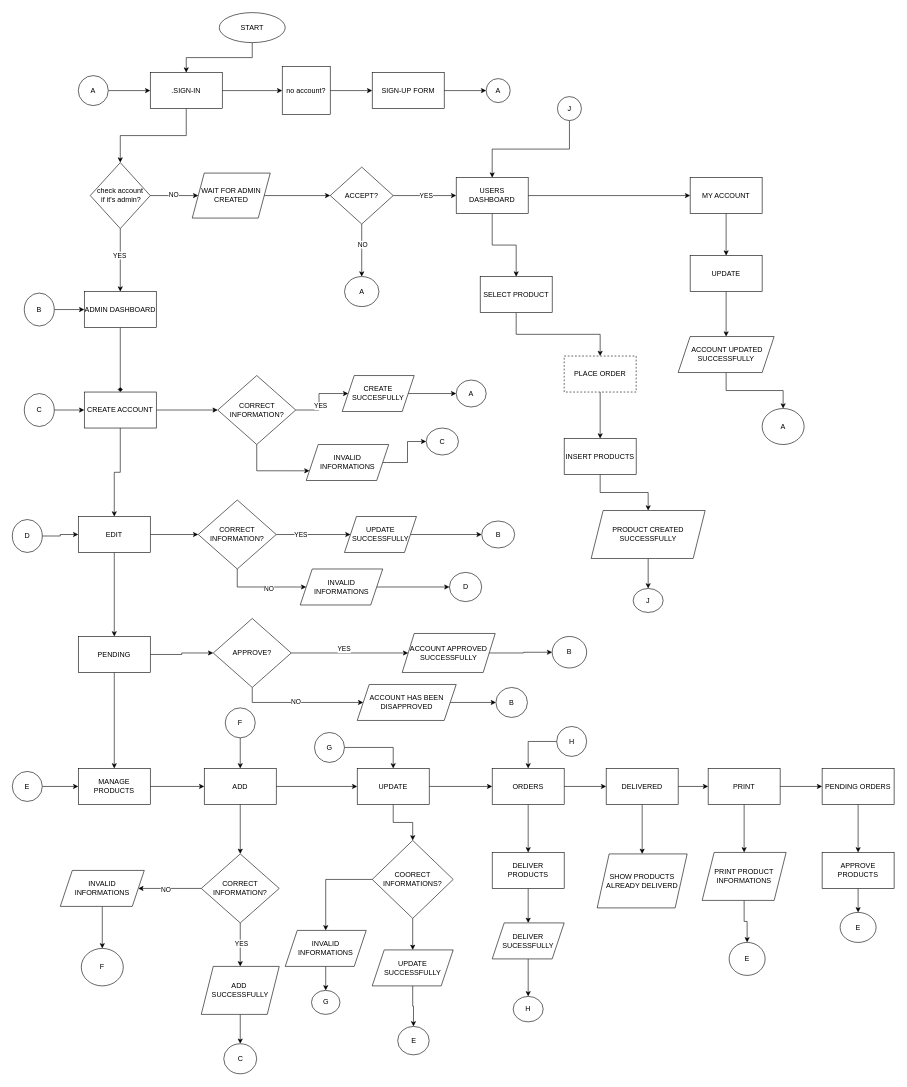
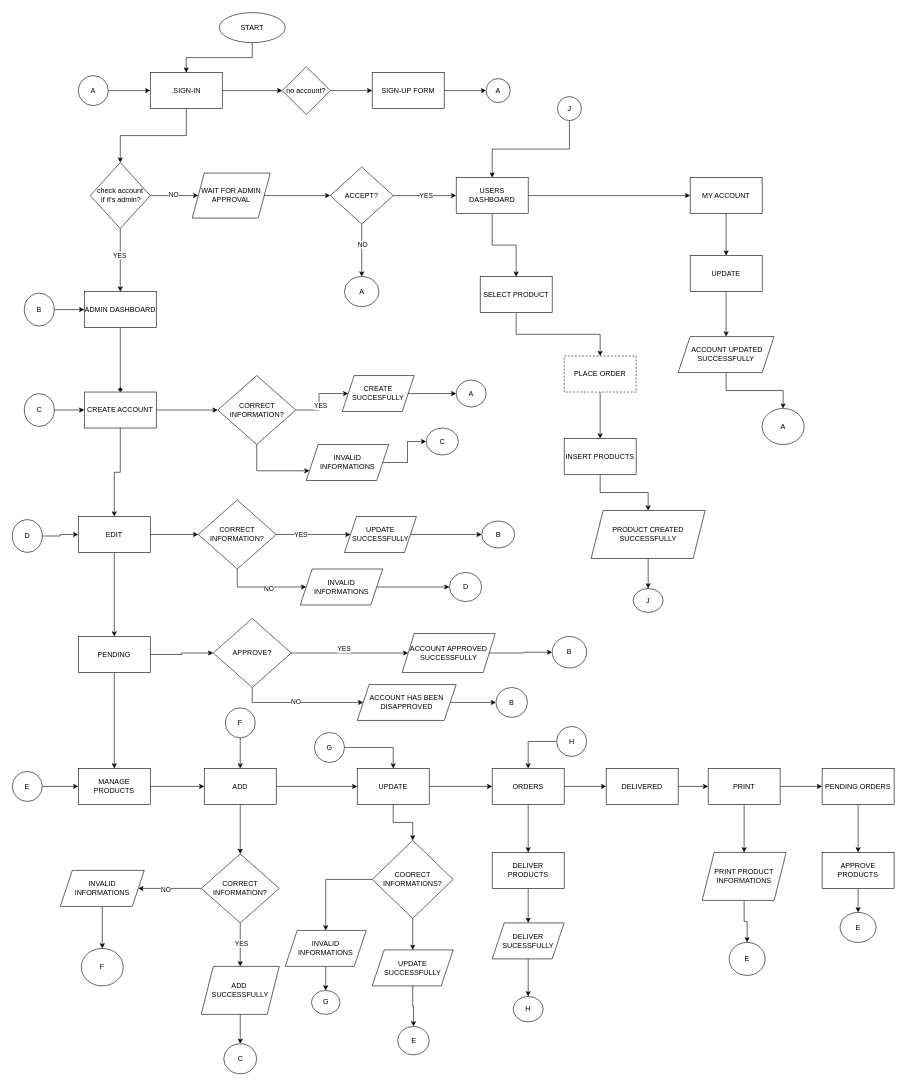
node "no account?": shape rectangle -> diamond
node "WAIT FOR ADMIN CREATED": label "WAIT FOR ADMIN CREATED" -> "WAIT FOR ADMIN APPROVAL"
edge "DELIVERED" -> "SHOW PRODUCTS ALREADY DELIVERD": removed
node "SHOW PRODUCTS ALREADY DELIVERD": removed
